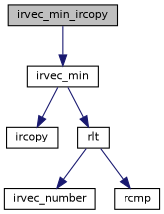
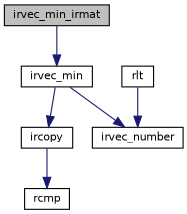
node "irvec_min_ircopy": label "irvec_min_ircopy" -> "irvec_min_irmat"
edge "irvec_min" -> "rlt": now "irvec_min" -> "irvec_number"
edge "rlt" -> "rcmp": now "ircopy" -> "rcmp"
